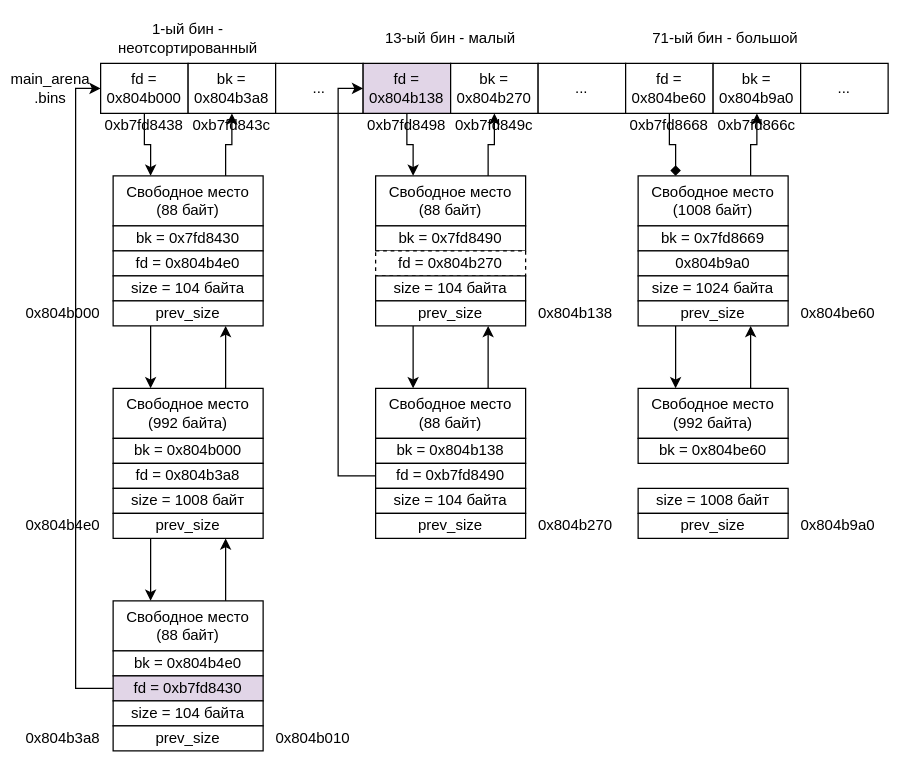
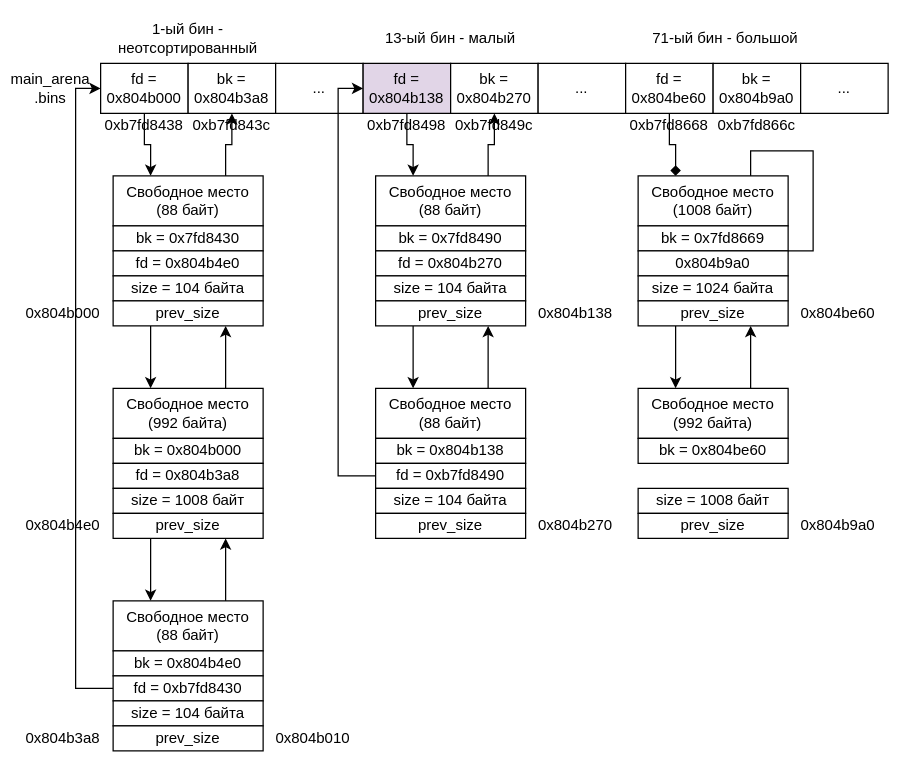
edge "Свободное место (1008 байт)" -> "bk = 0x804b9a0": now "Свободное место (1008 байт)" -> "bk = 0x7fd8669"
node "fd = 0x804b270": style dashed -> solid
node "fd = 0xb7fd8430": fillcolor #e1d5e7 -> #ffffff
